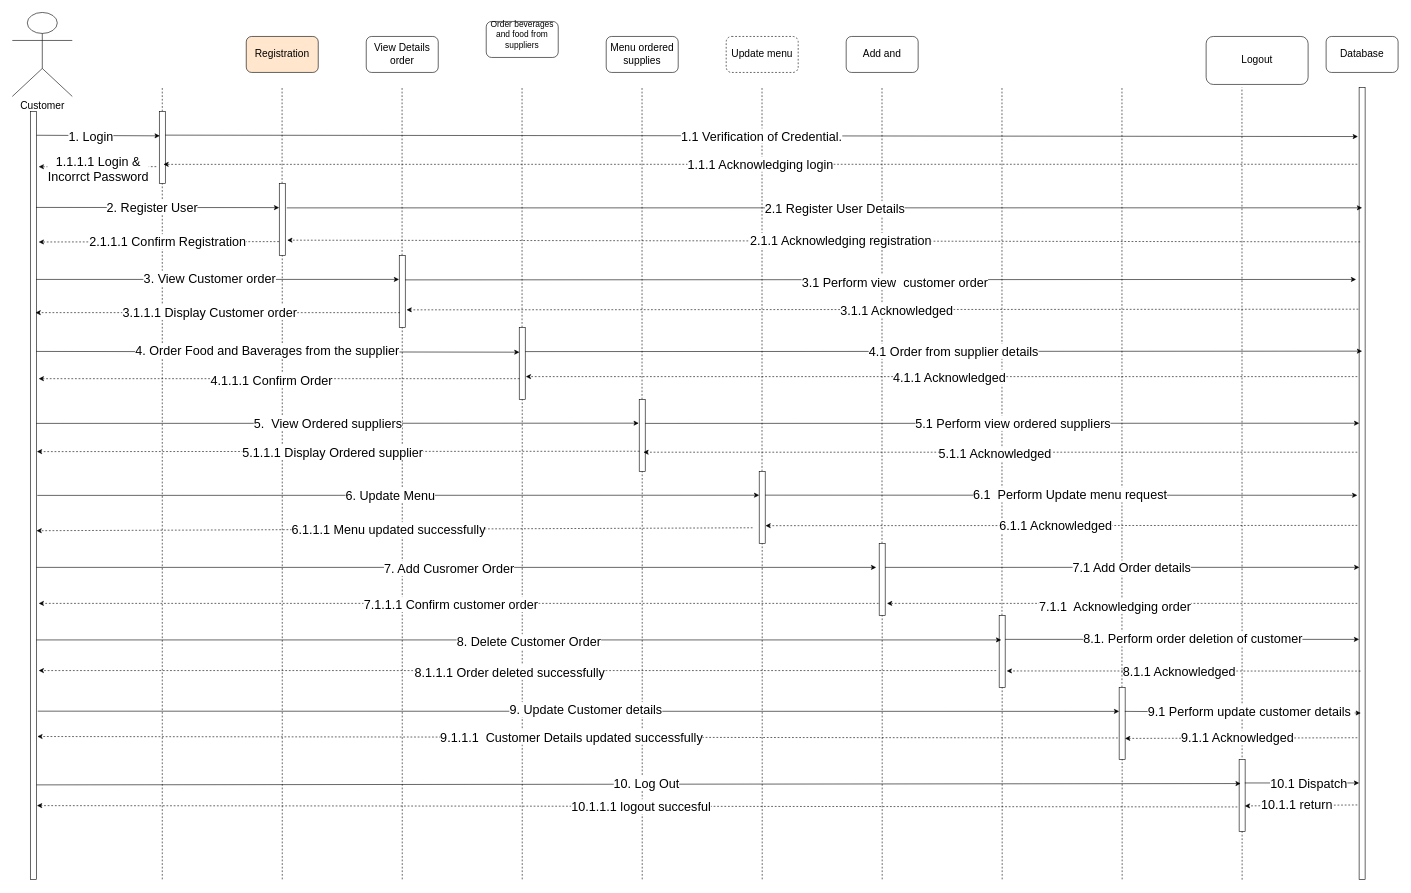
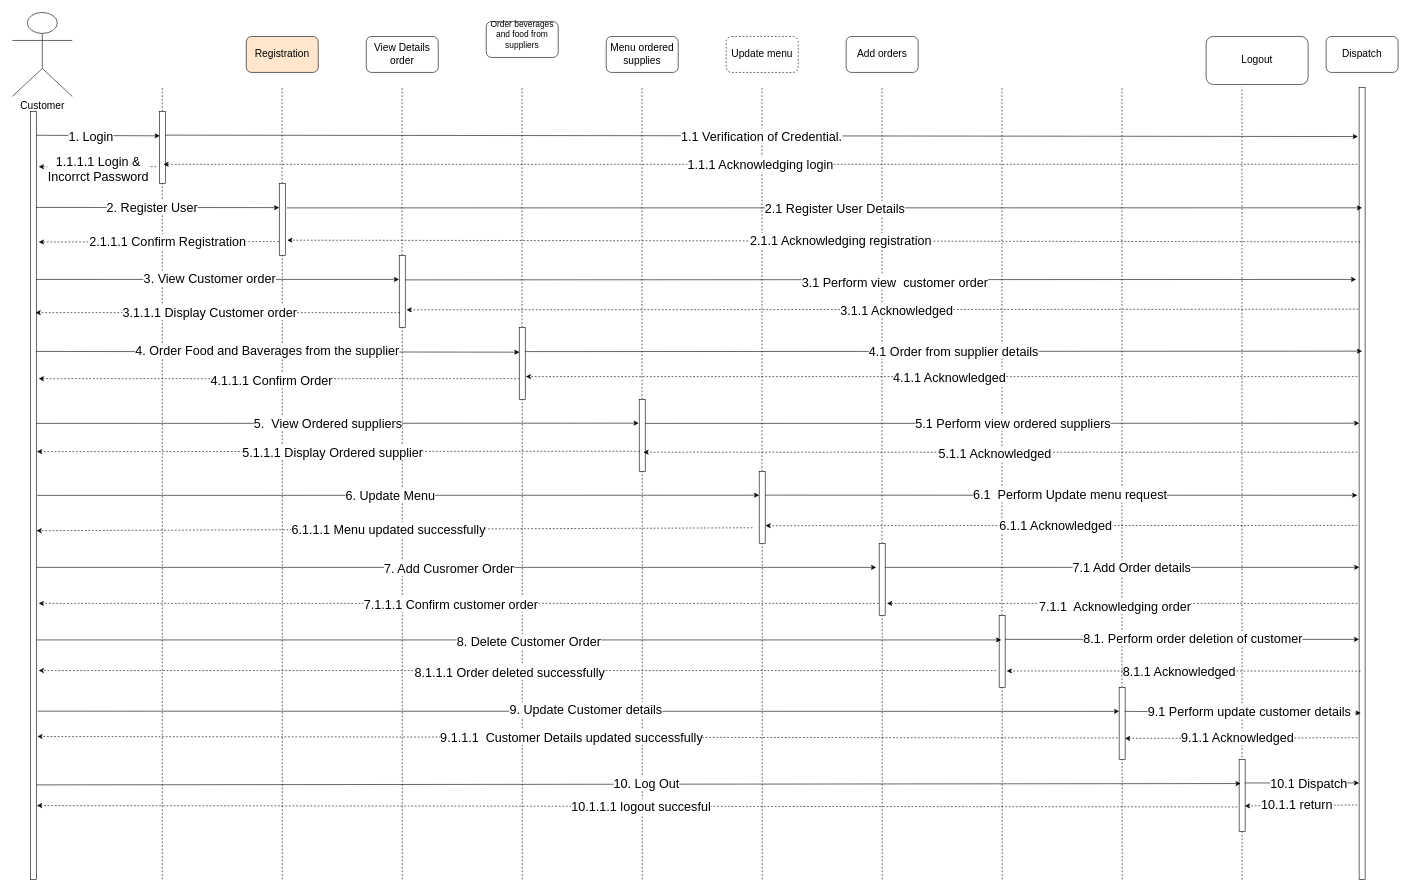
node "Add and": label "Add and" -> "Add orders"
node "Database": label "Database" -> "Dispatch"
